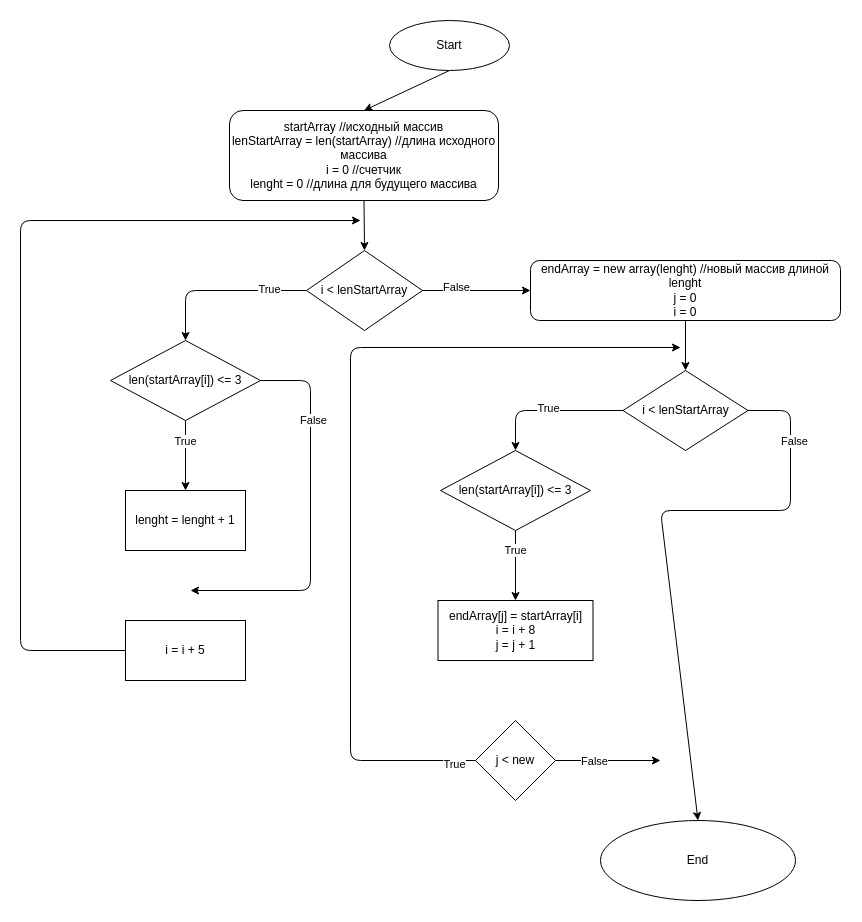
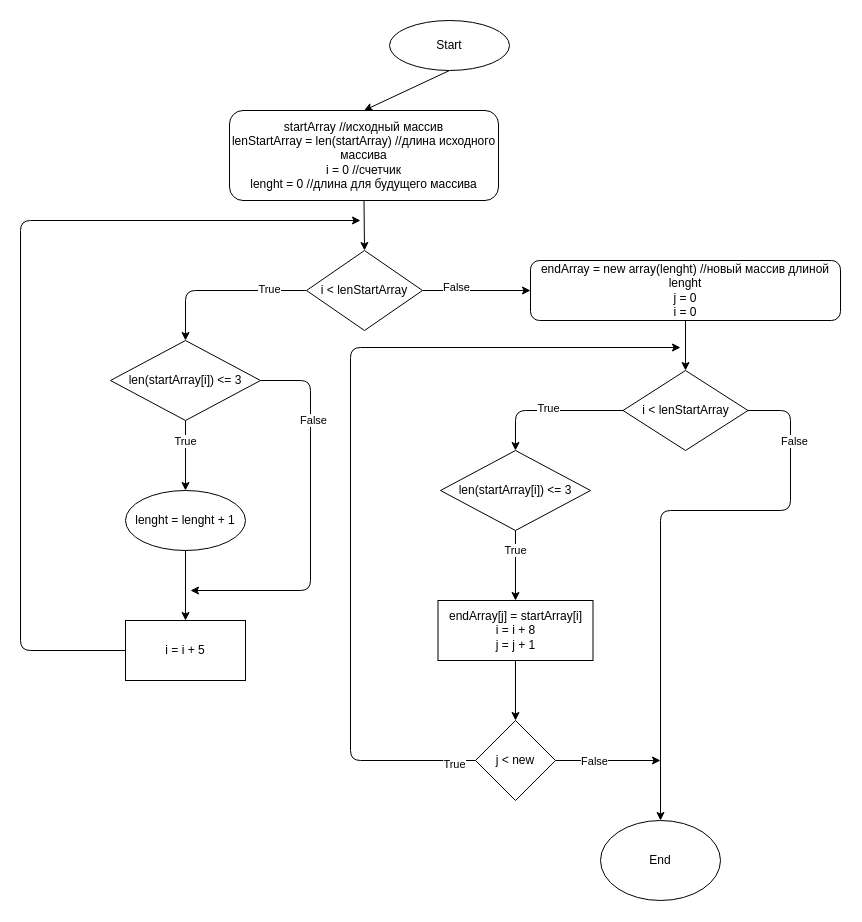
node "lenght = lenght + 1": shape rectangle -> ellipse
edge "lenght = lenght + 1" -> "i = i + 5": added
edge "endArray[j] = startArray[i] i = i + 8 j = j + 1" -> "j < new": added
node "End": size 195x80 -> 120x80
